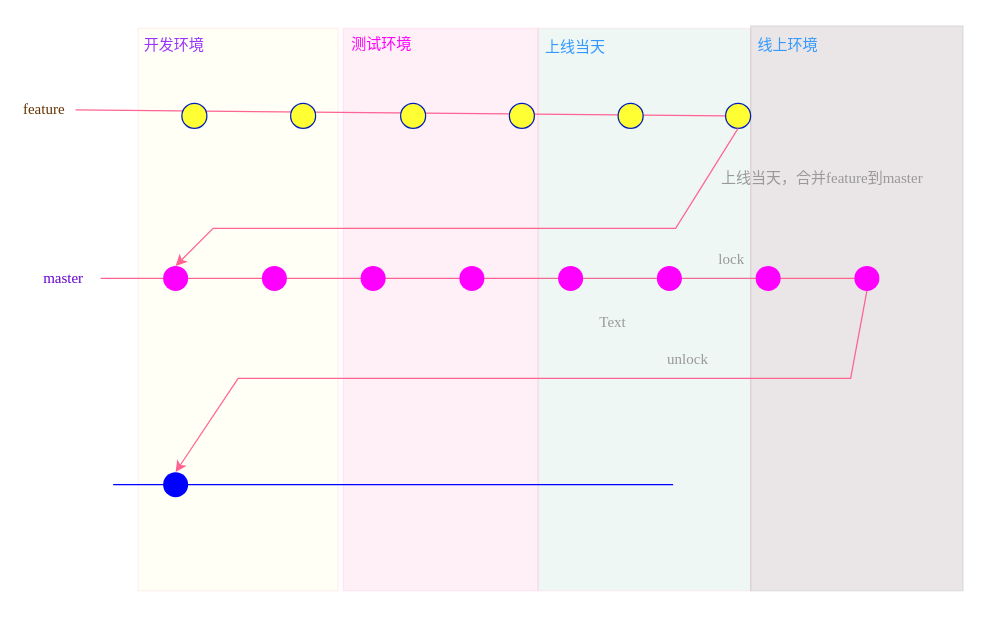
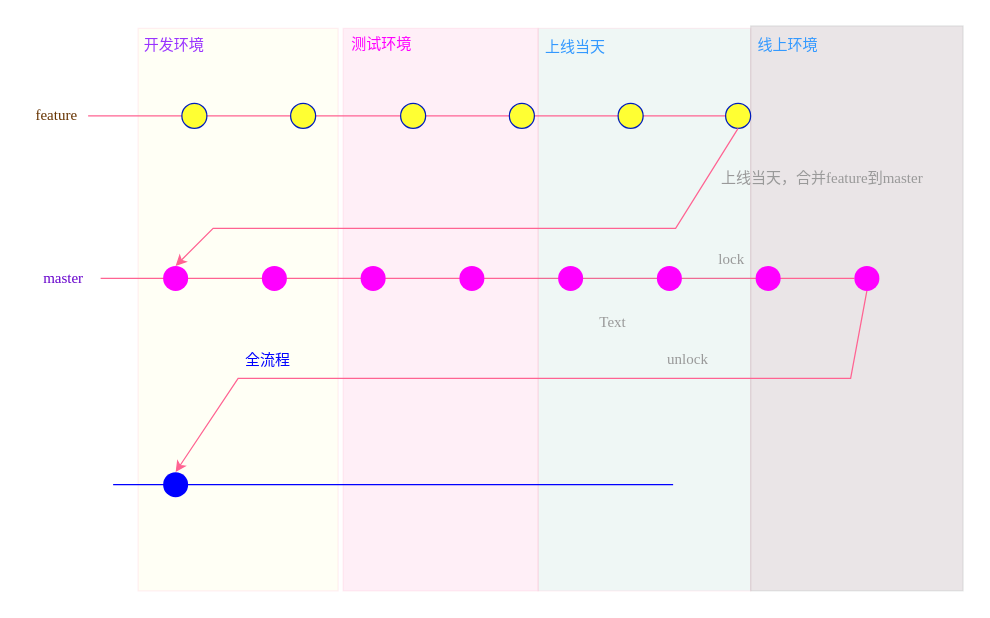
node "feature": moved (44, 109) -> (57, 116)
node "全流程": added
